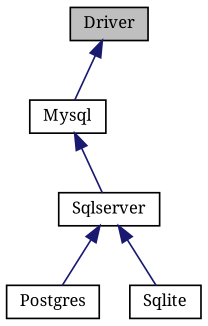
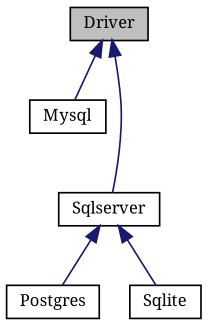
edge "Sqlserver" -> "Mysql": now "Sqlserver" -> "Driver"
